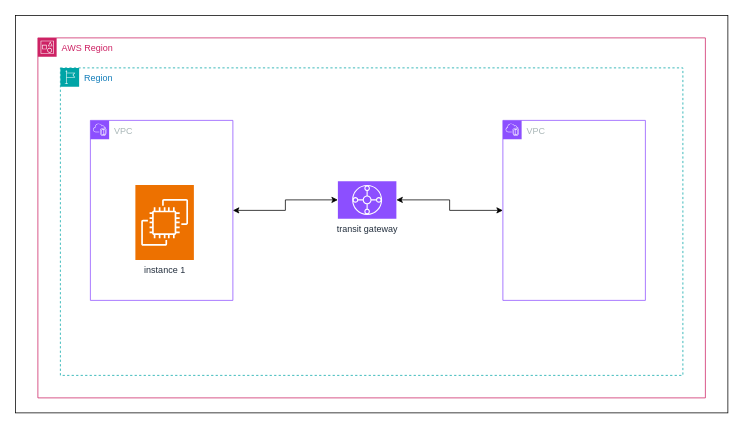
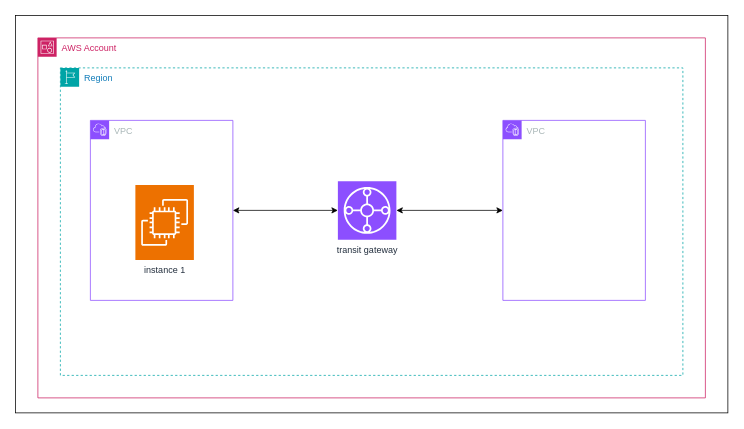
node "AWS Region": label "AWS Region" -> "AWS Account"
node "transit gateway": size 59x38 -> 59x59
